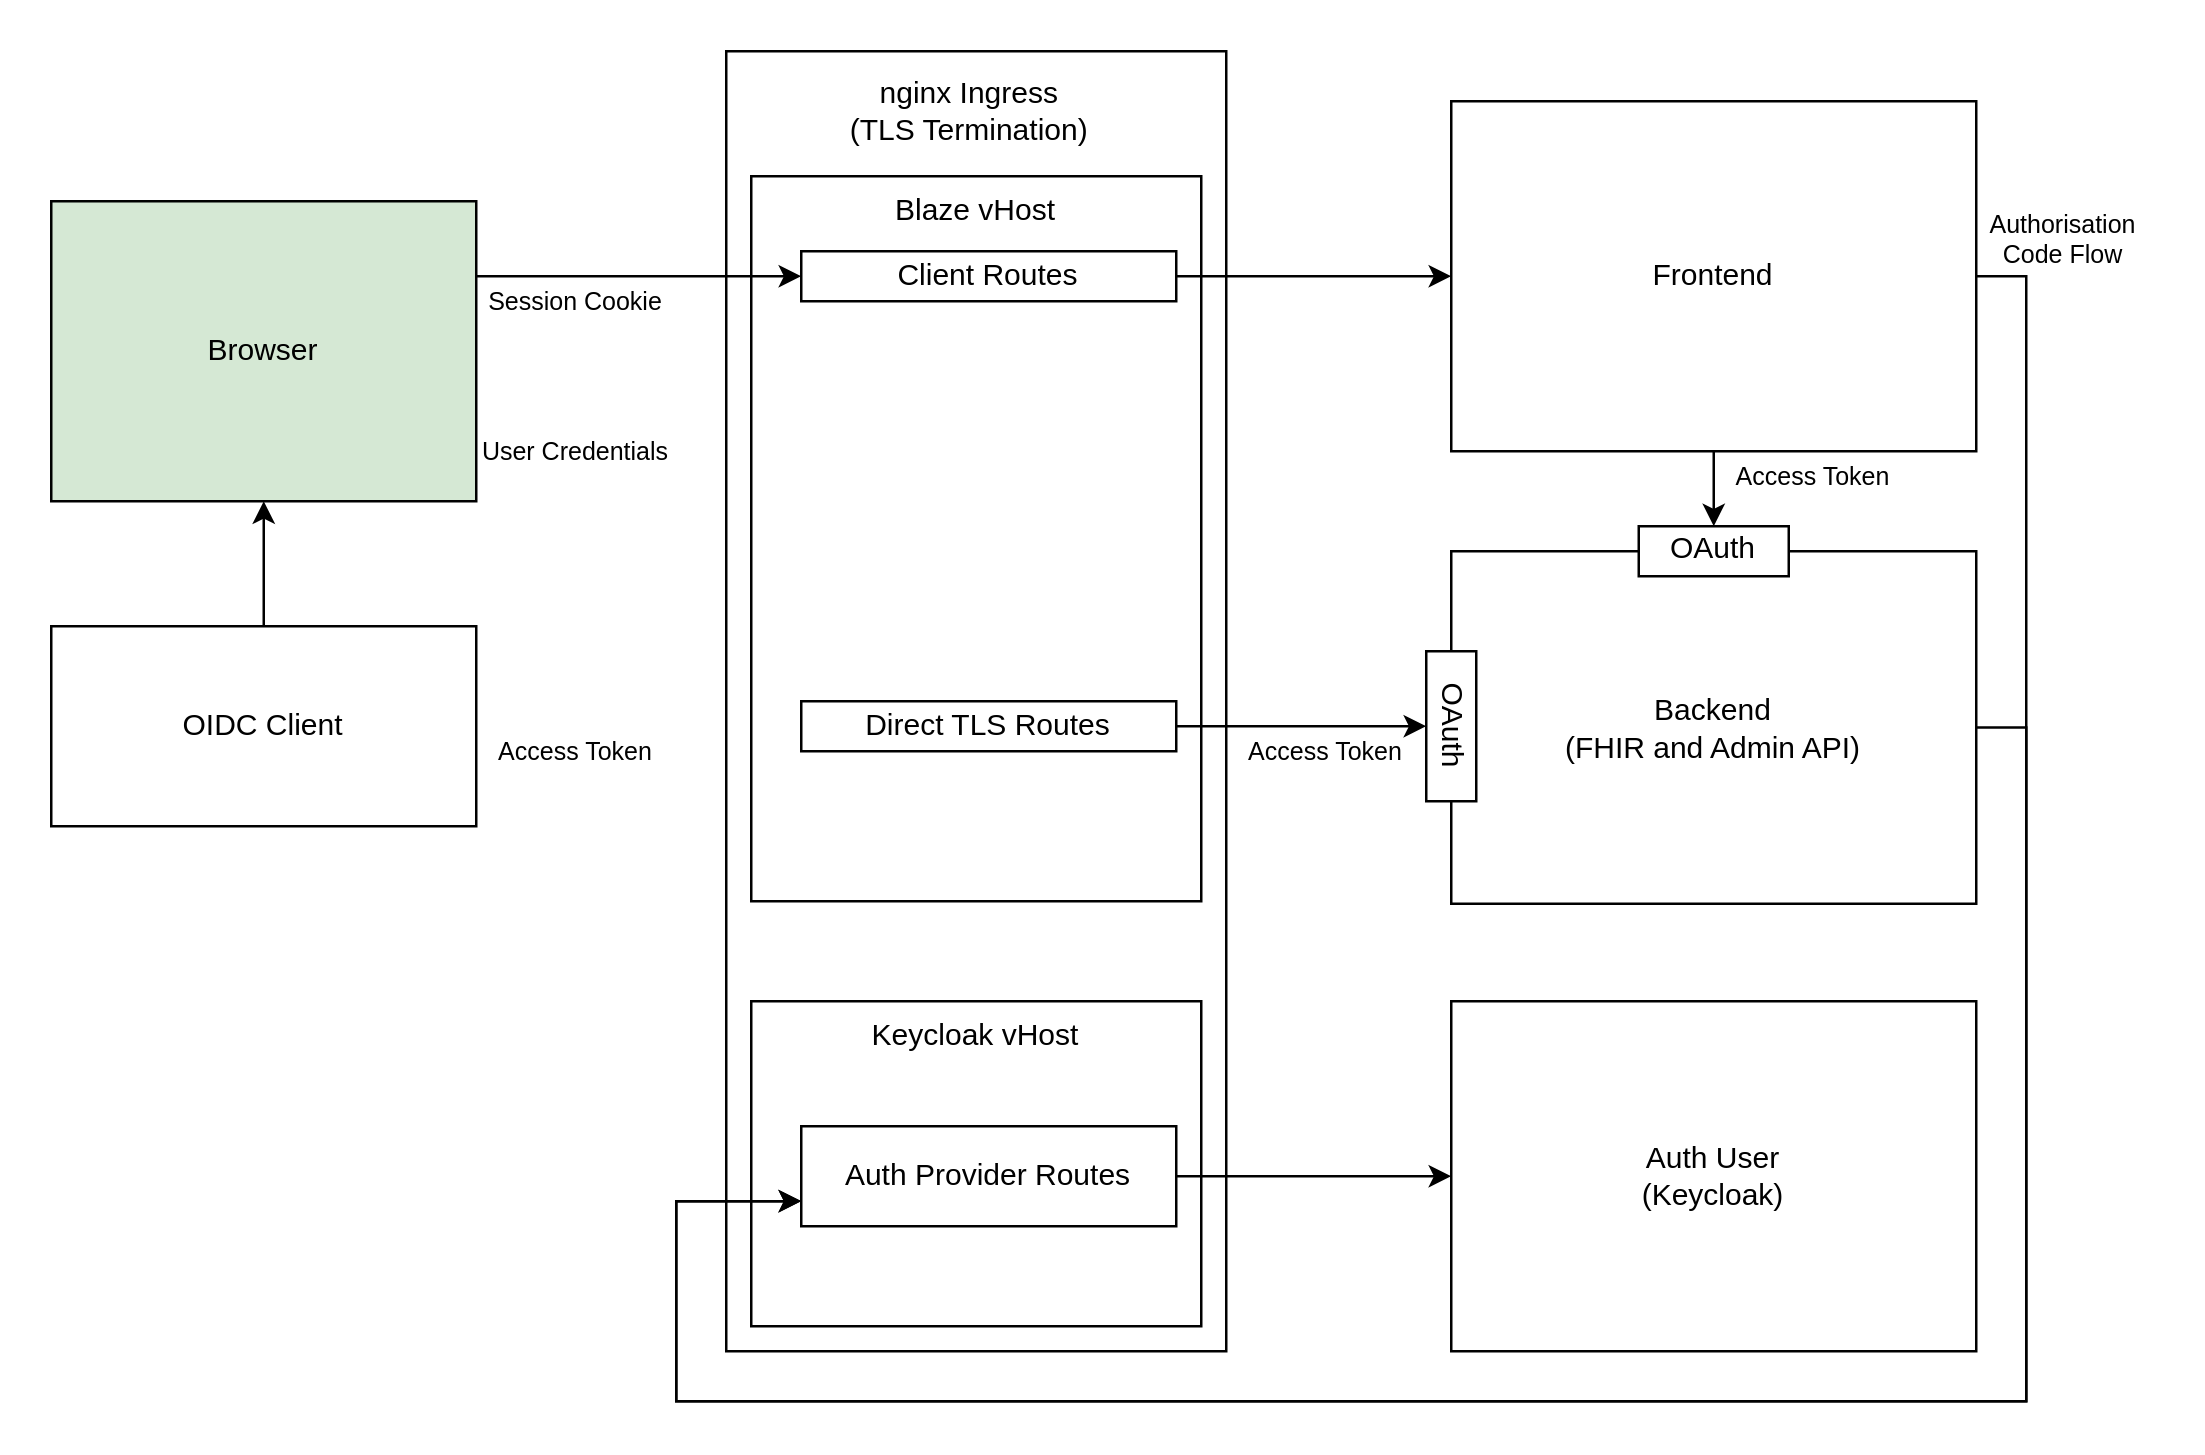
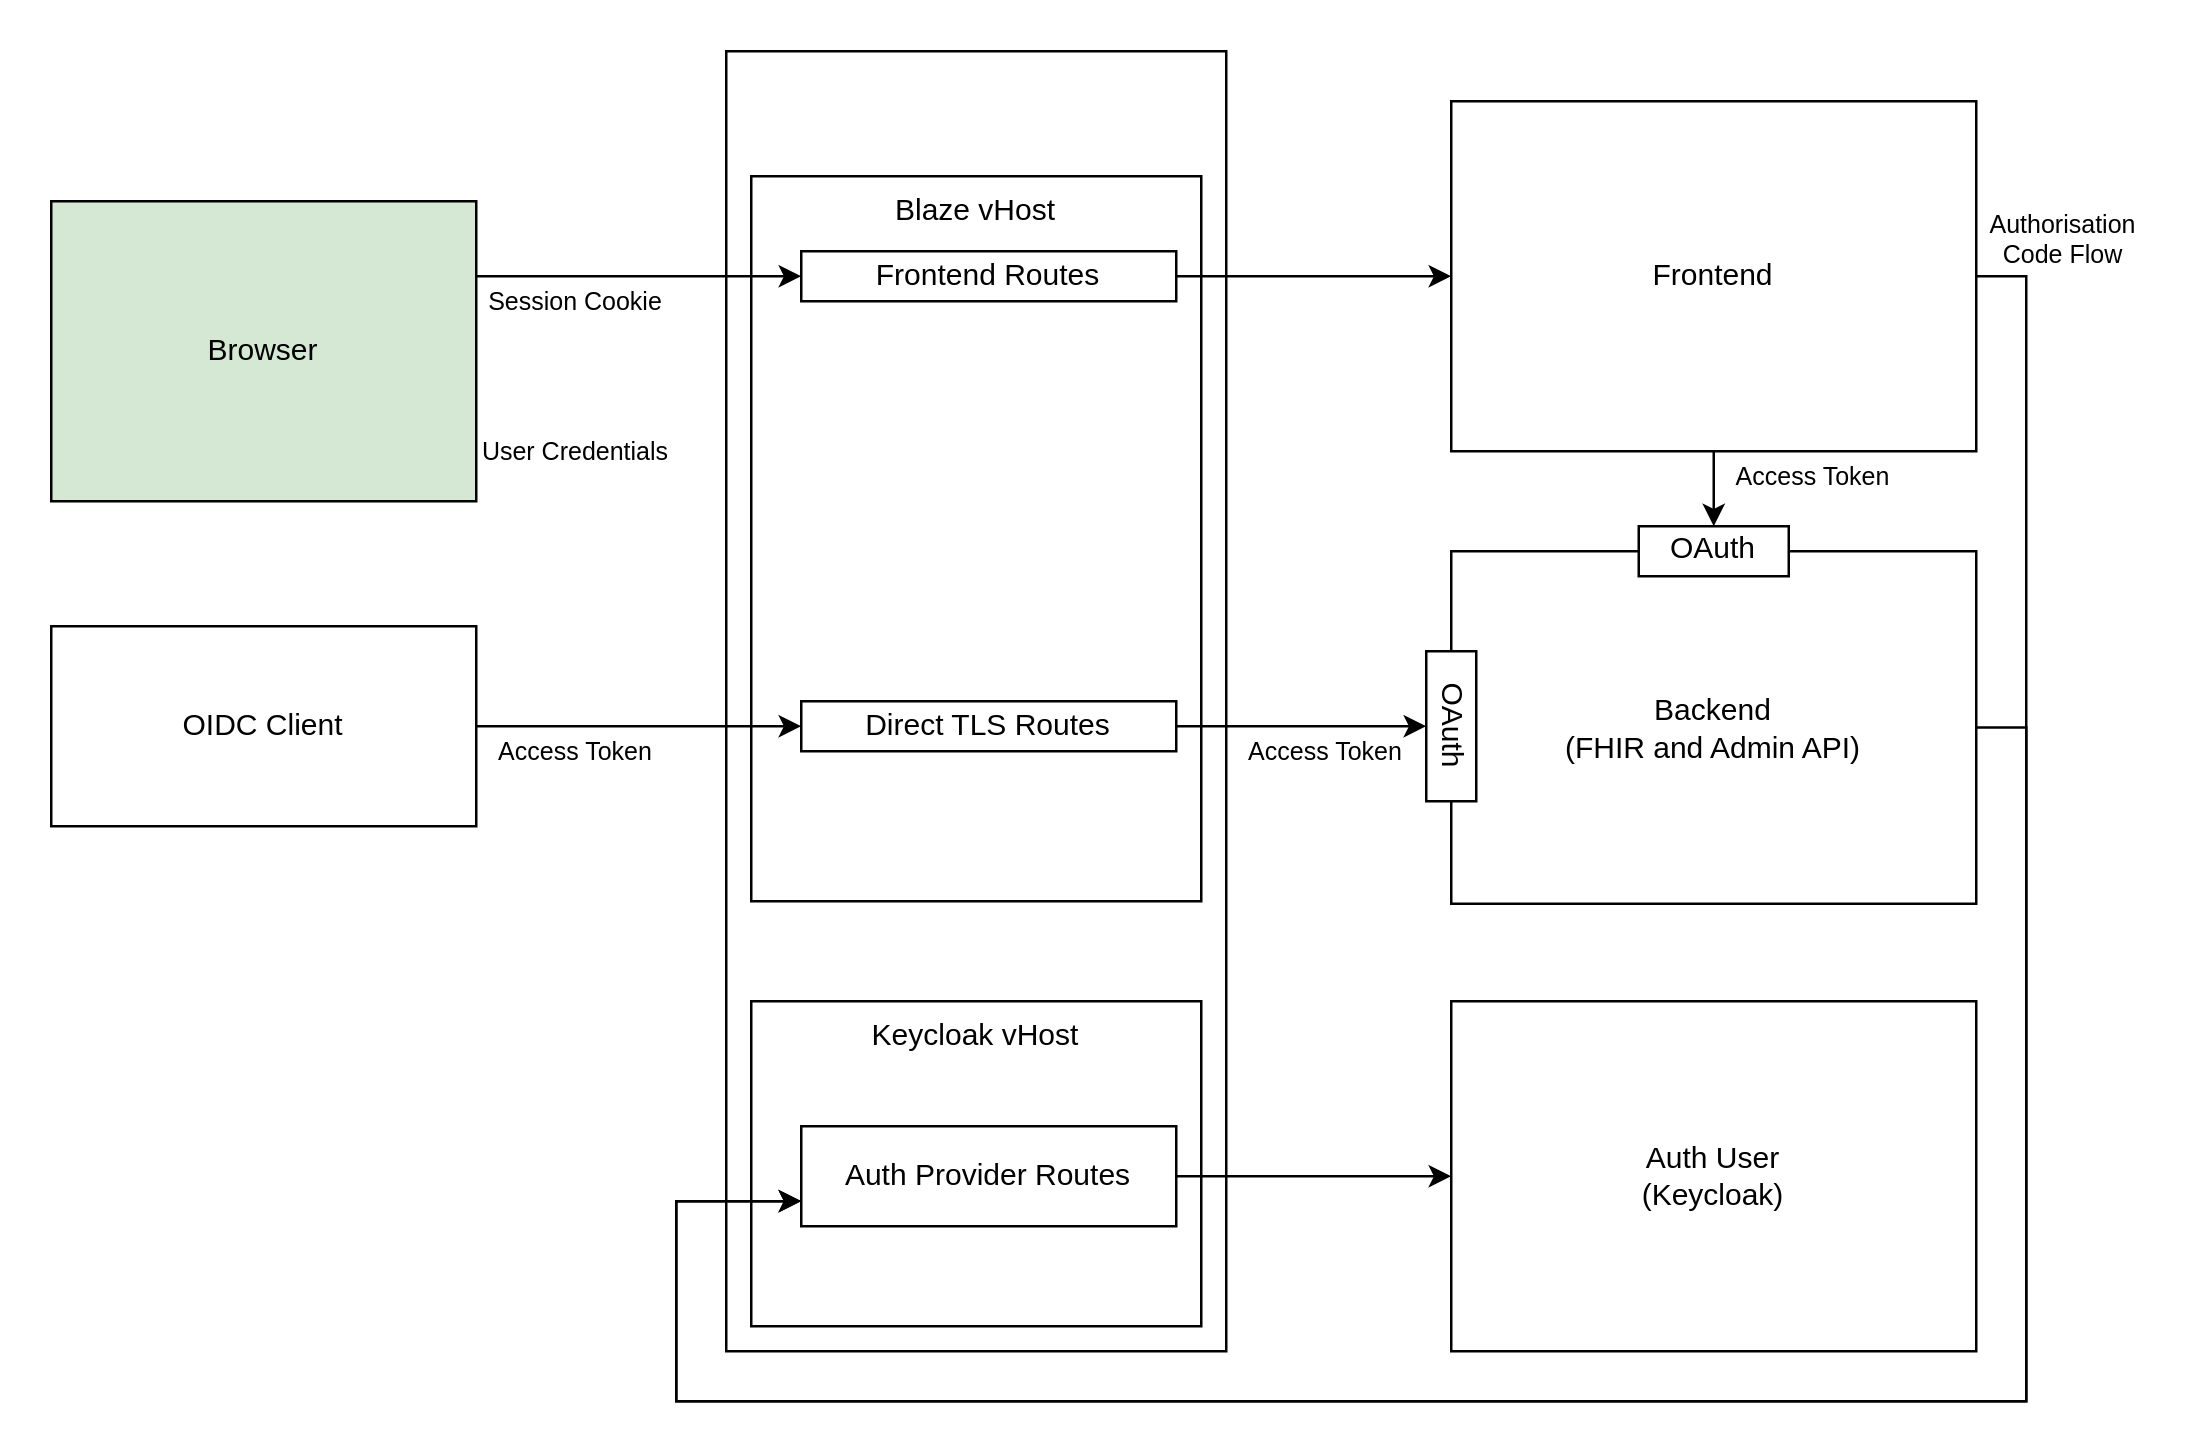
node "nginx Ingress (TLS Termination)": removed
node "Client Routes": label "Client Routes" -> "Frontend Routes"
edge "OIDC Client" -> "Browser": now "OIDC Client" -> "Direct TLS Routes"
